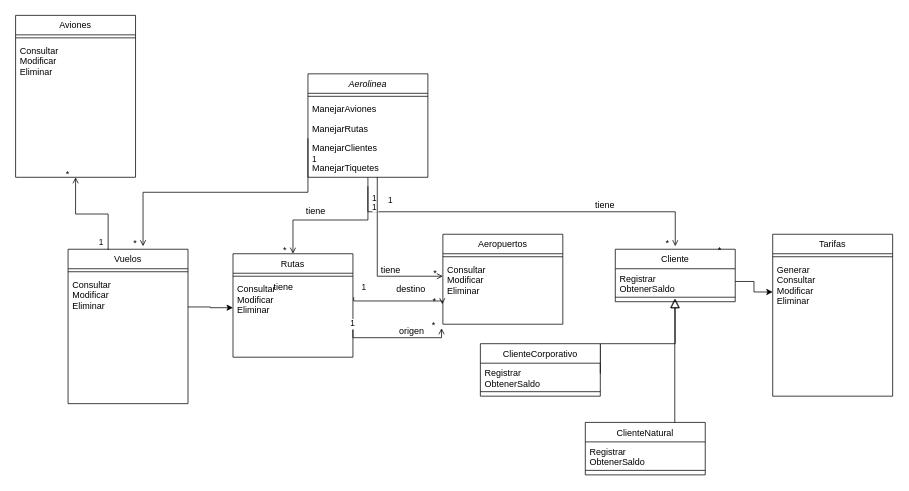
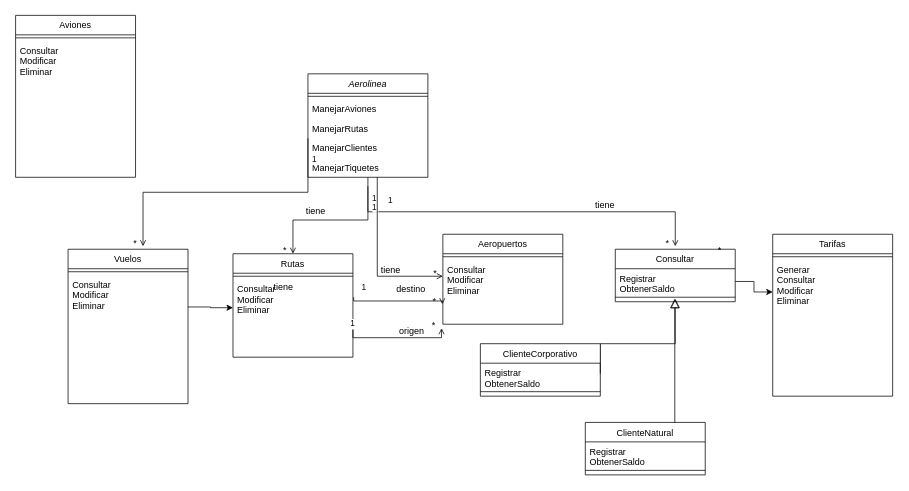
edge "Vuelos" -> "Aviones": removed, labels "1", "*"
node "Cliente": label "Cliente" -> "Consultar"
